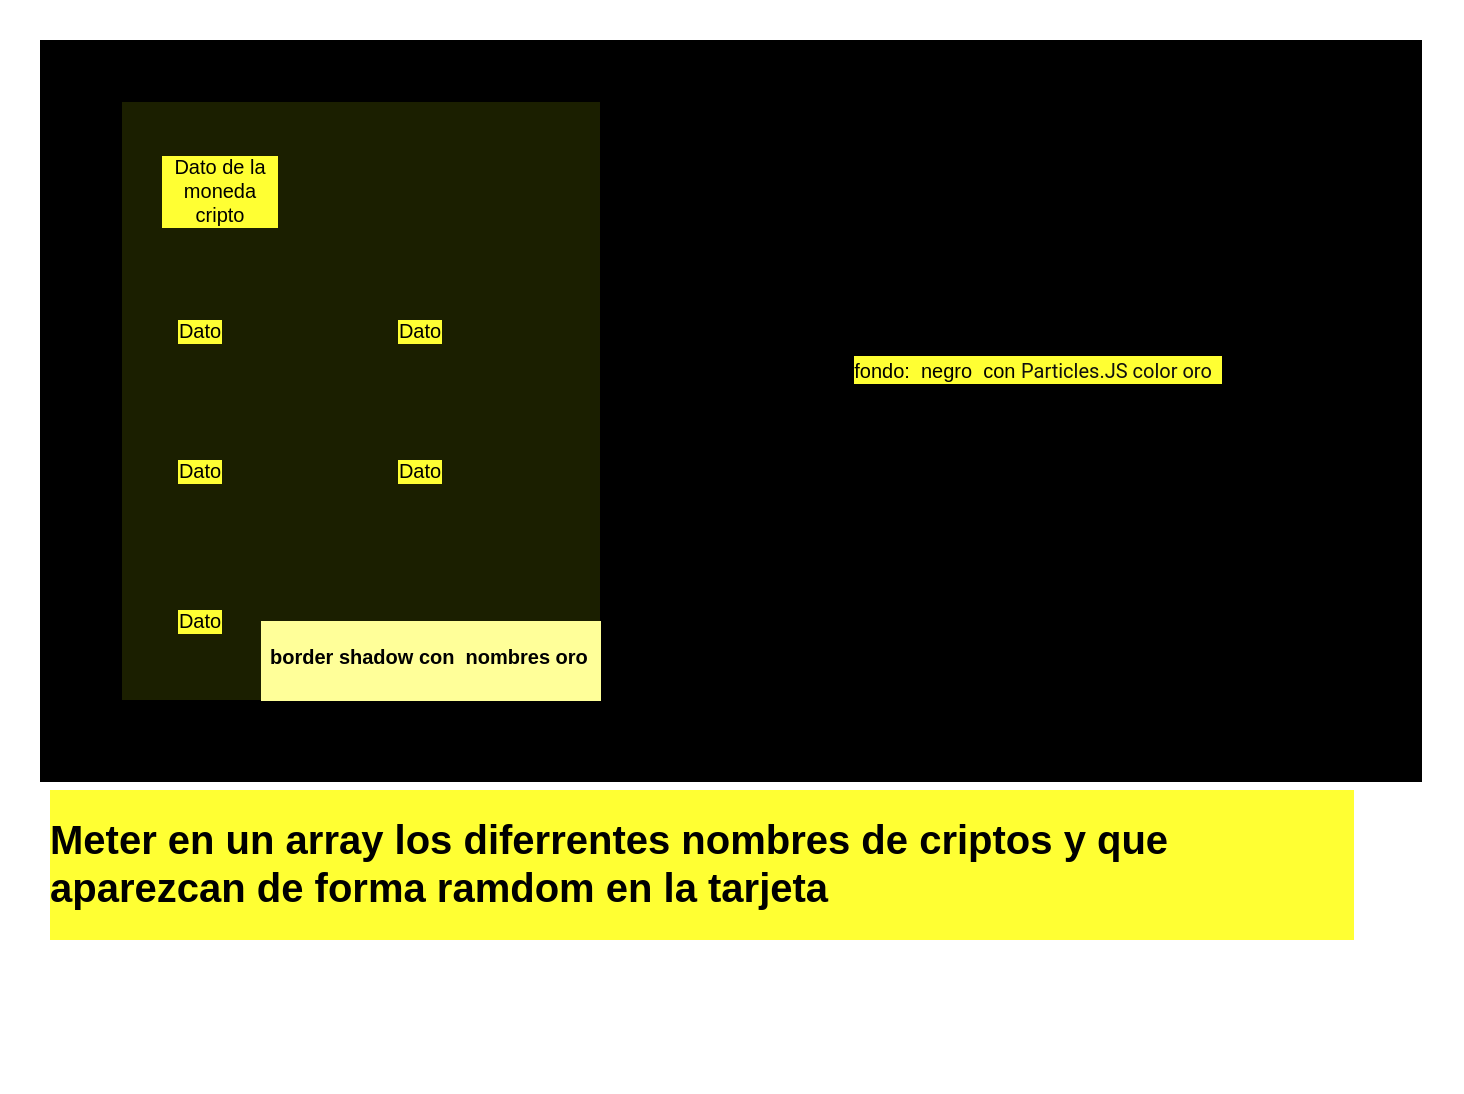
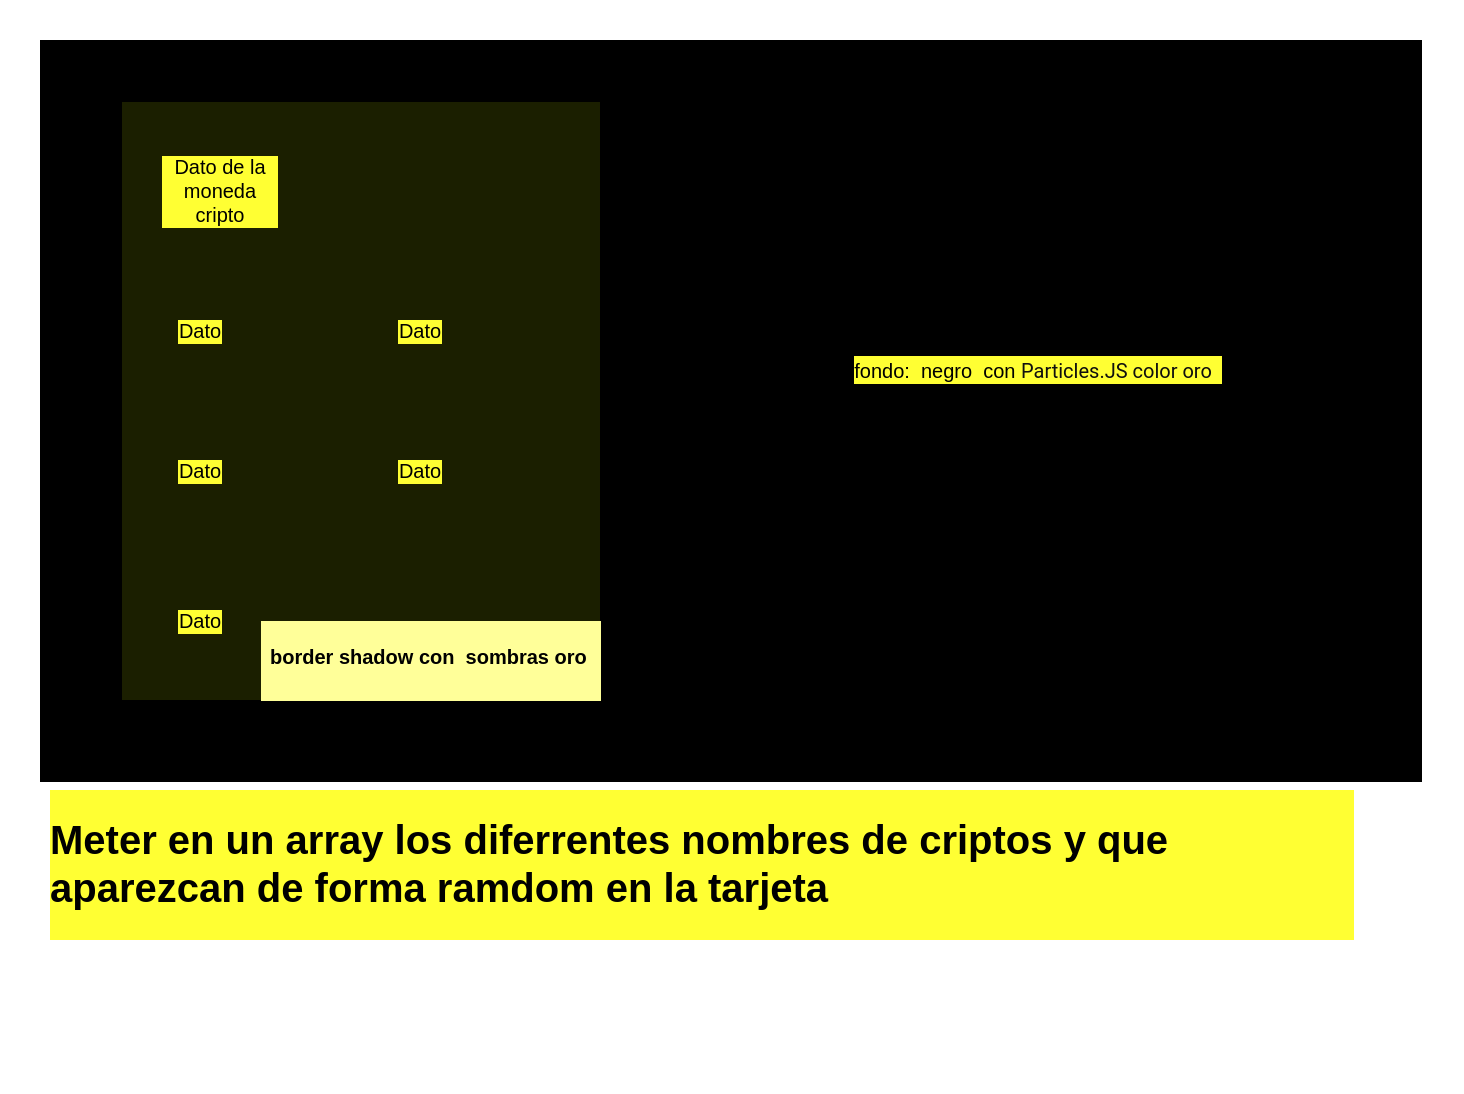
node "border shadow con nombres oro": label "border shadow con nombres oro" -> "border shadow con sombras oro"
